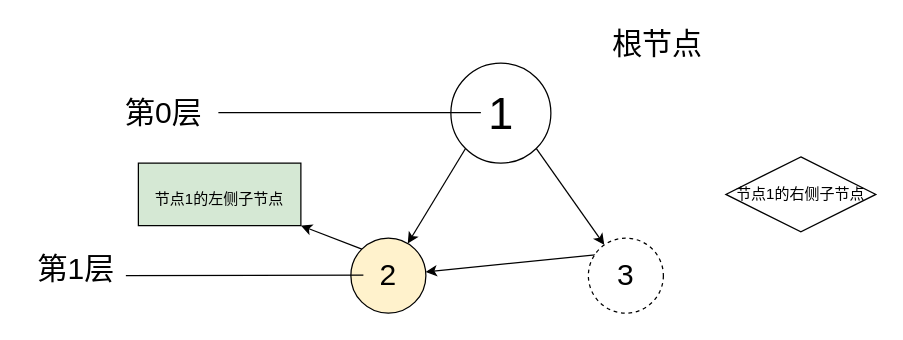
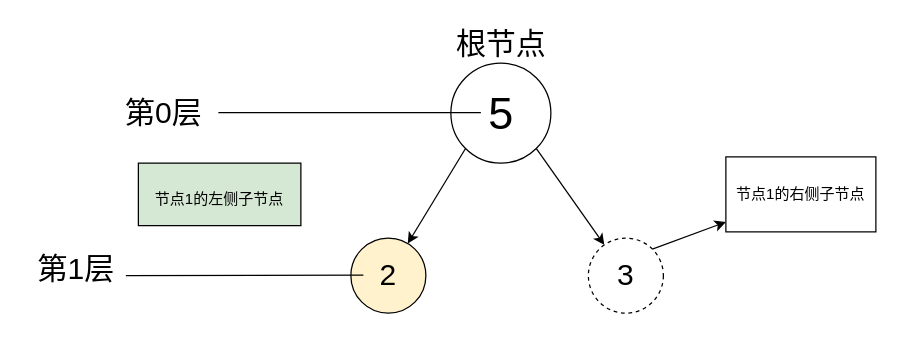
node "根节点": moved (657, 44) -> (501, 44)
node "1": label "1" -> "5"
node "节点1的右侧子节点": shape diamond -> rectangle
edge "2" -> "节点1的左侧子节点": removed
edge "3" -> "2": now "3" -> "节点1的右侧子节点"
